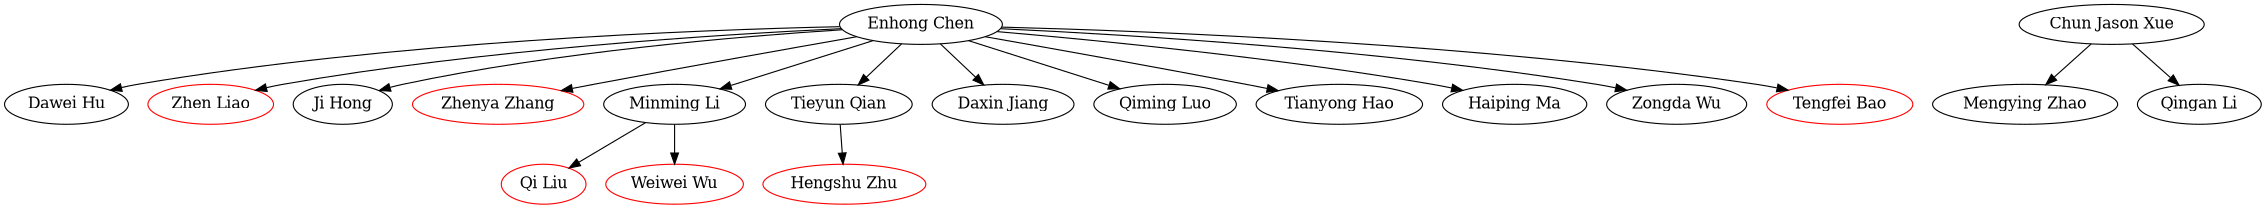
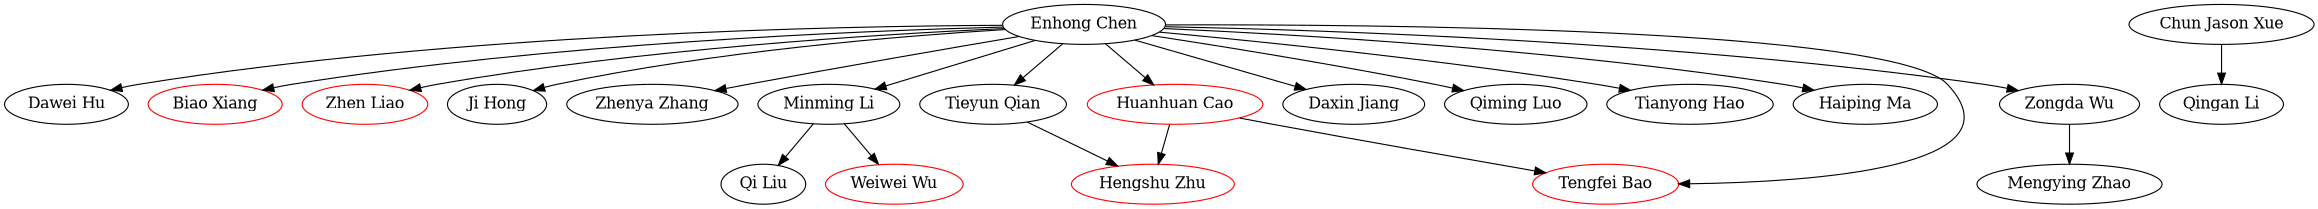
edge "Chun Jason Xue" -> "Mengying Zhao": now "Zongda Wu" -> "Mengying Zhao"
node "Biao Xiang": added
node "Zhenya Zhang": color red -> black
node "Huanhuan Cao": added
node "Qi Liu": color red -> black
